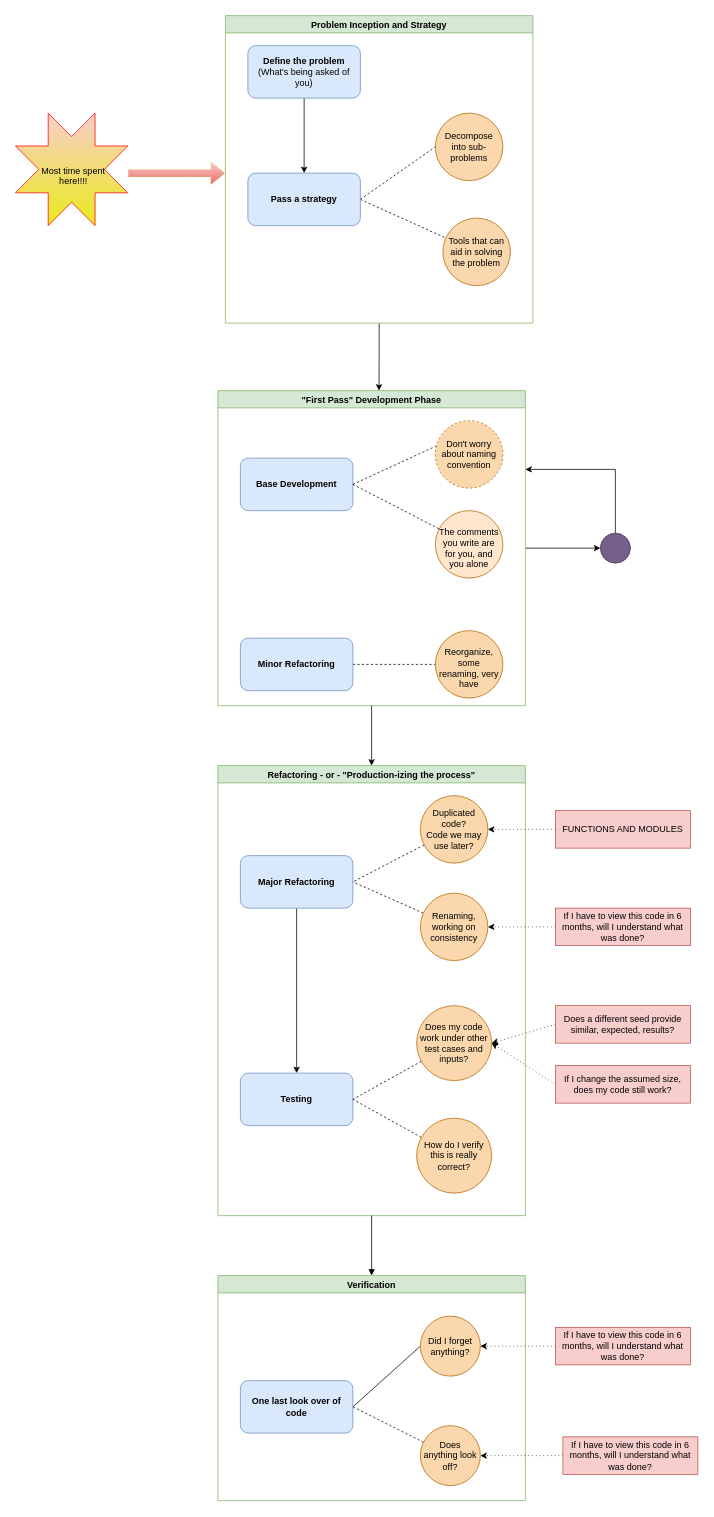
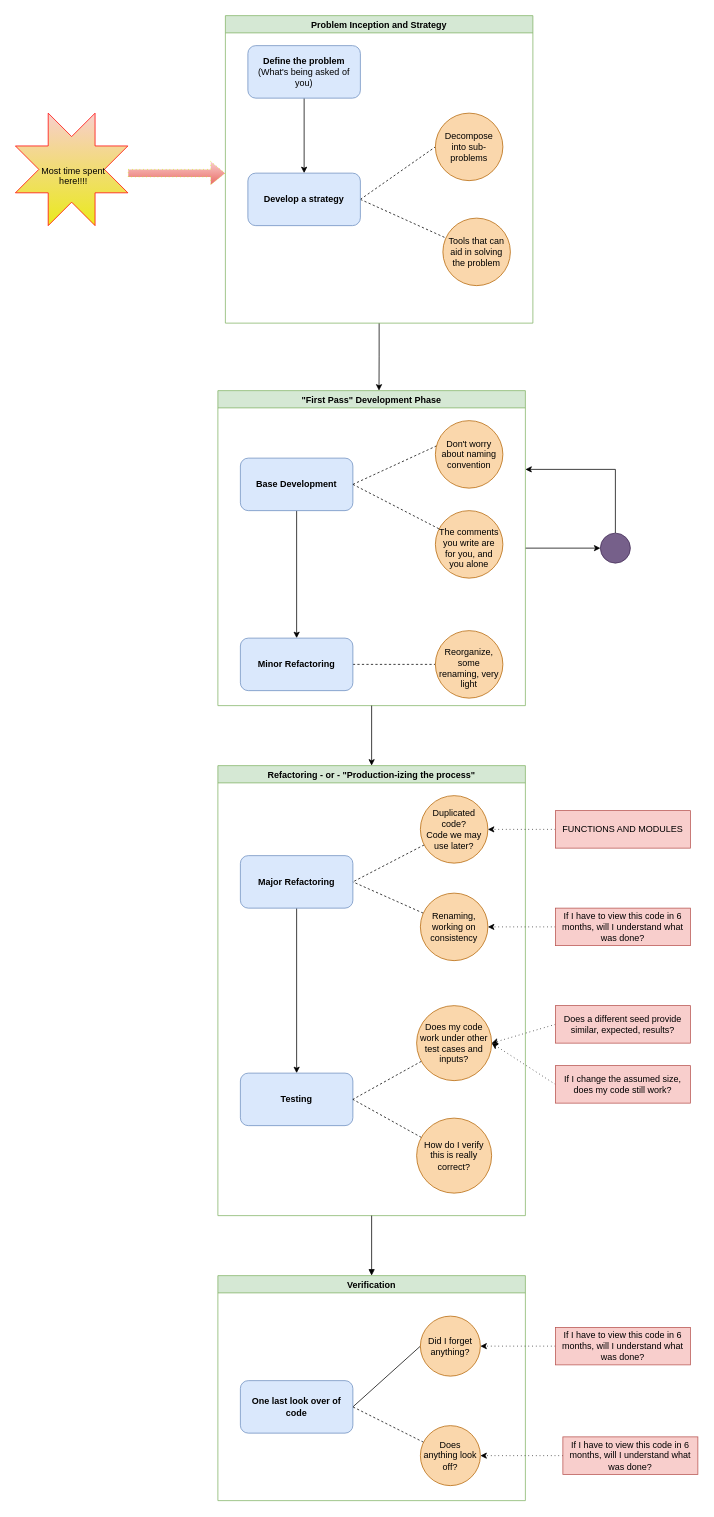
node "Pass a strategy": label "Pass a strategy" -> "Develop a strategy"
node "Don't worry about naming convention": style dashed -> solid
node "The comments you write are for you, and you alone": fillcolor #ffe6cc -> #fad7ac
edge "Base Development" -> "Minor Refactoring": added
node "Reorganize, some renaming, very have": label "Reorganize, some renaming, very have" -> "Reorganize, some renaming, very light"
